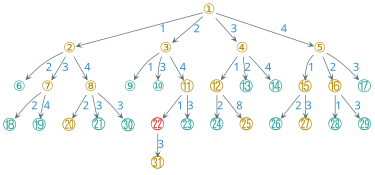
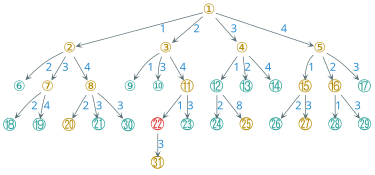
node "⑫": fontcolor #b58900 -> #2aa198
